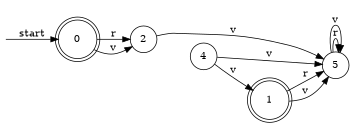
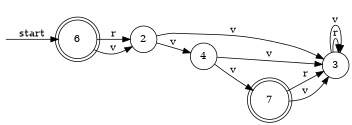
node "0": label "0" -> "6"
edge "2" -> "4": added, label "v"
node "5": label "5" -> "3"
node "1": label "1" -> "7"
